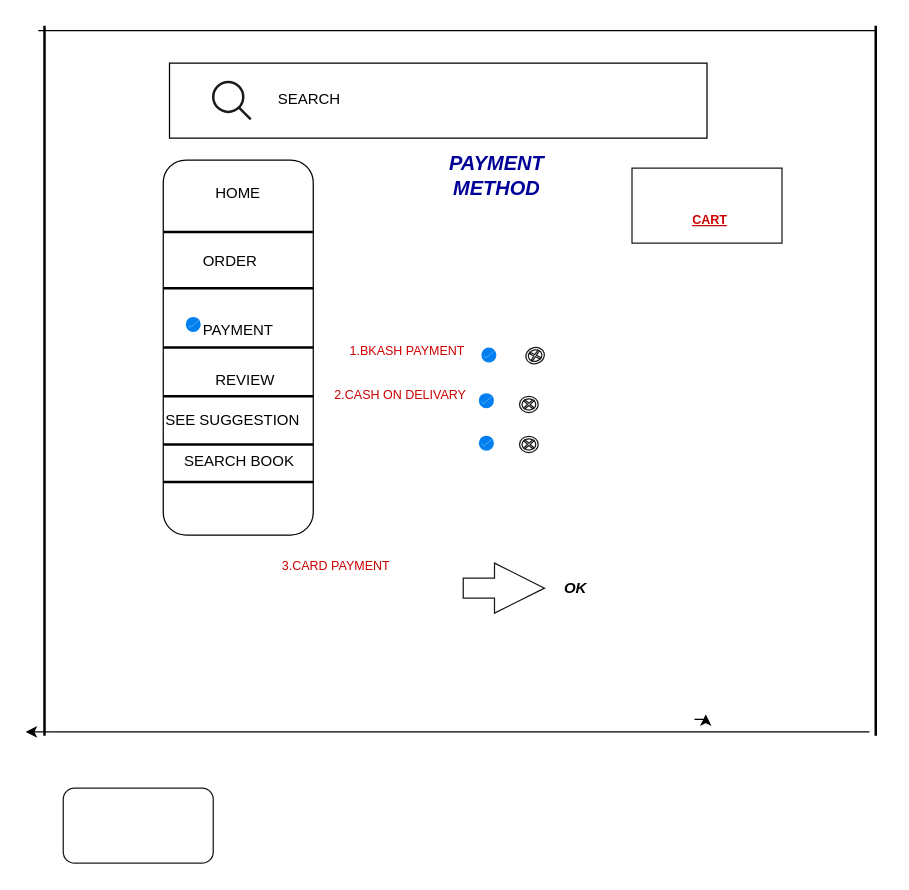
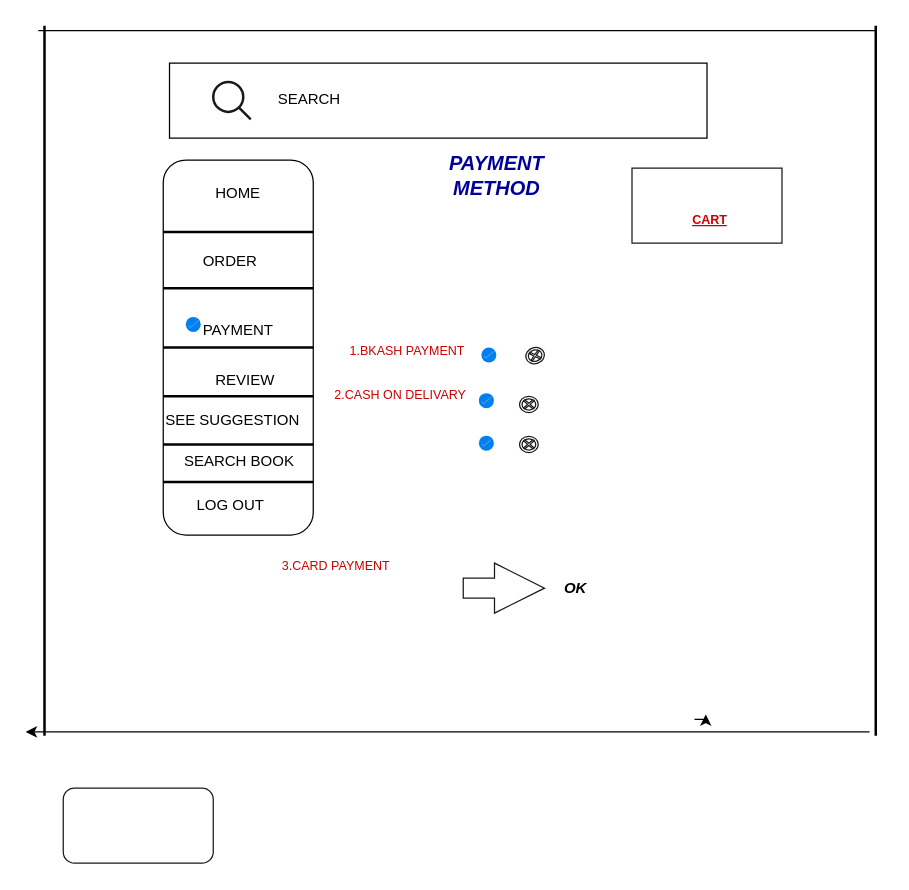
node "LOG OUT": added
